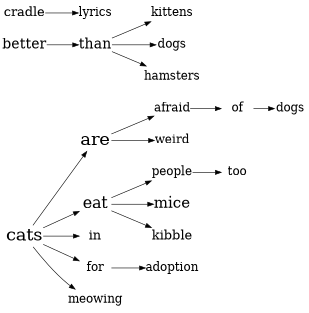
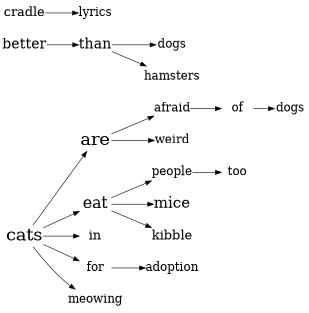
node "kittens": removed
